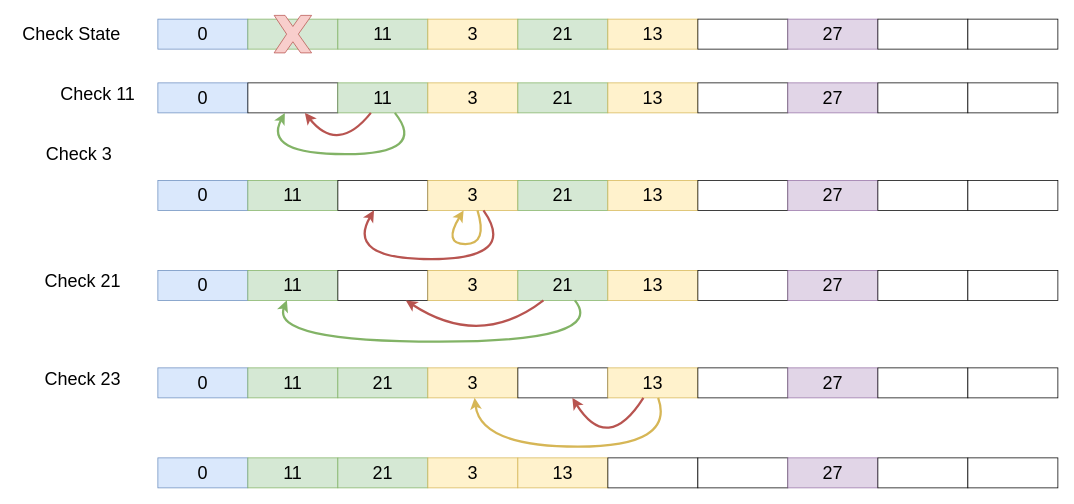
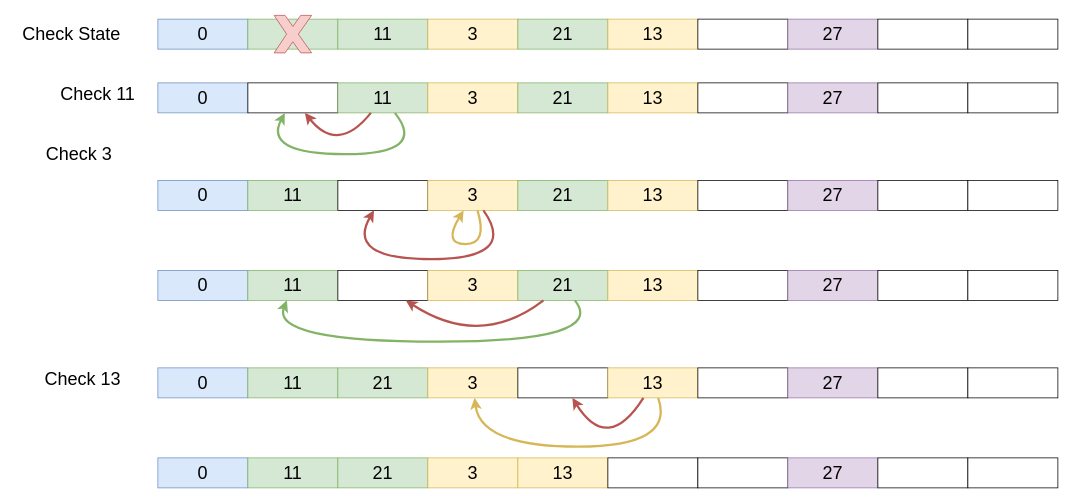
node "Check 21": removed
node "Check 23": label "Check 23" -> "Check 13"
